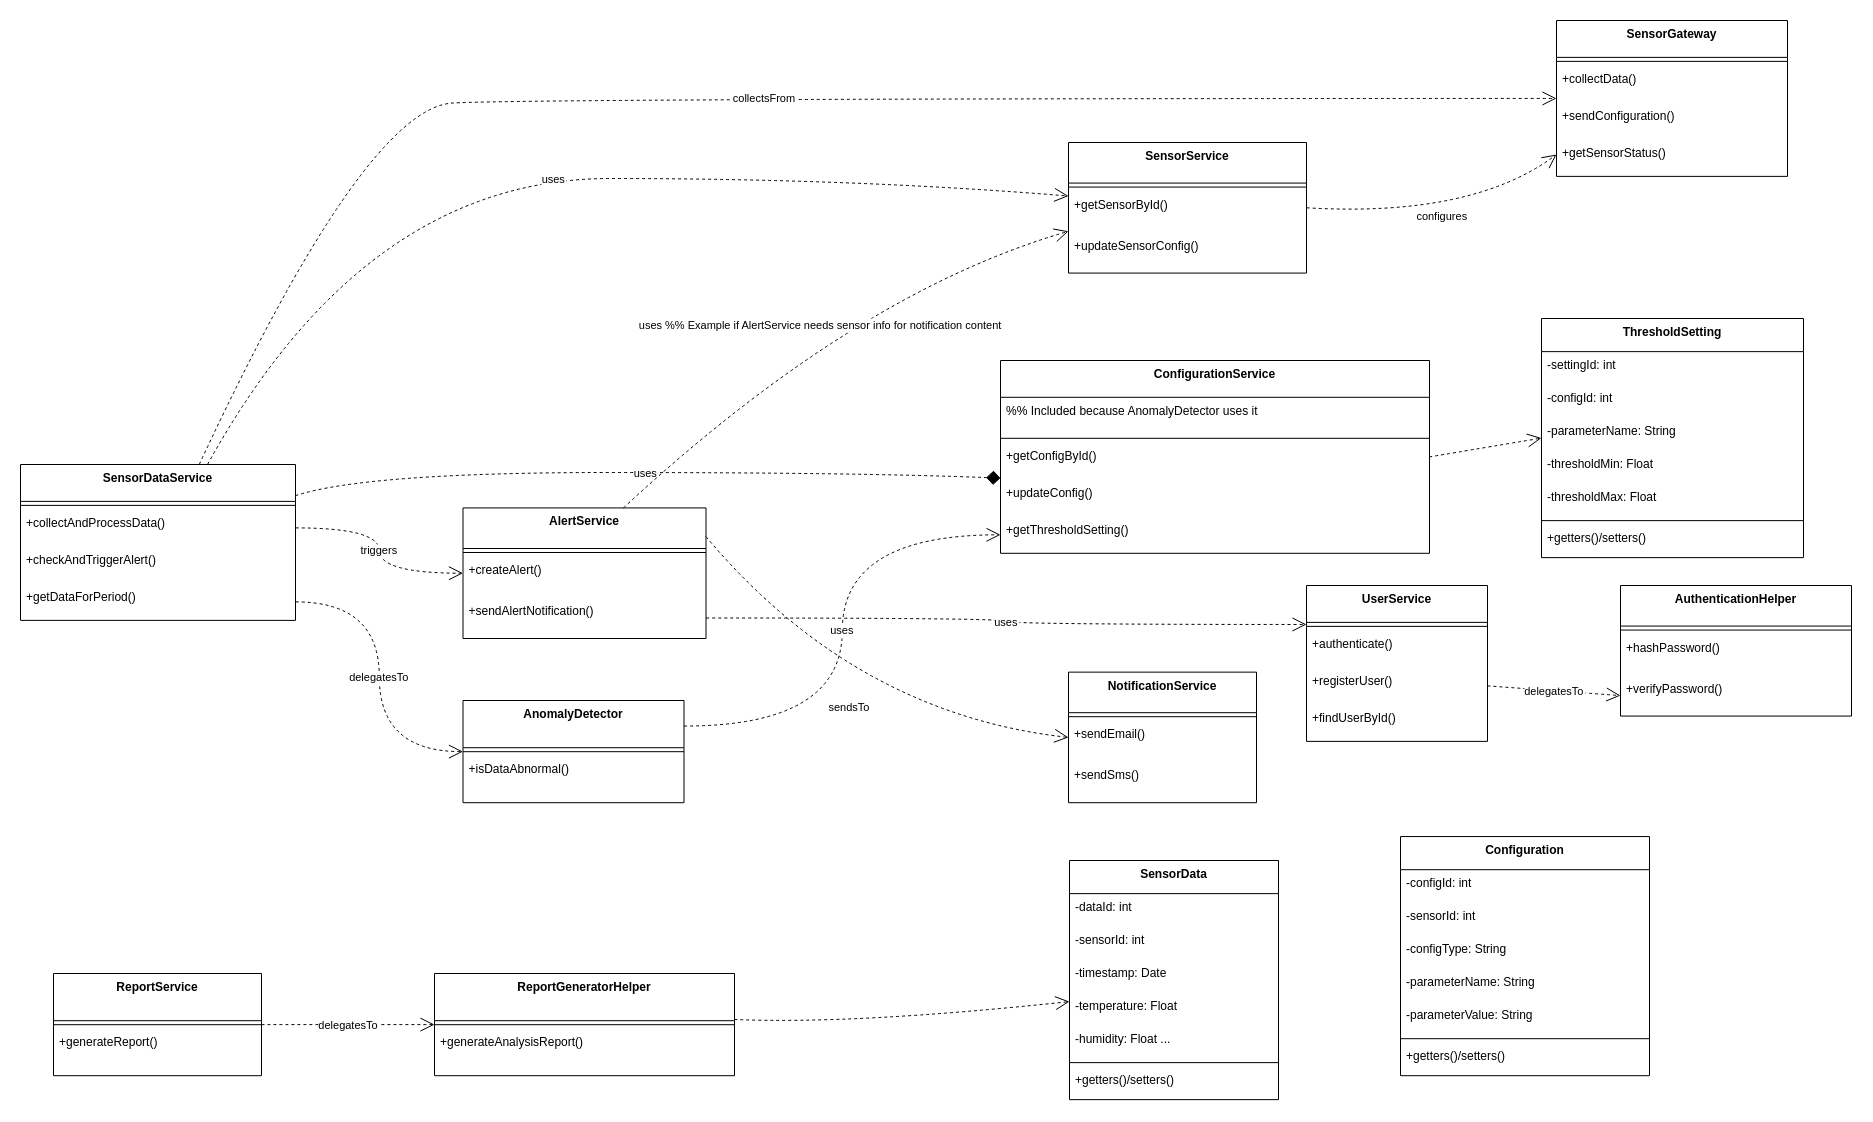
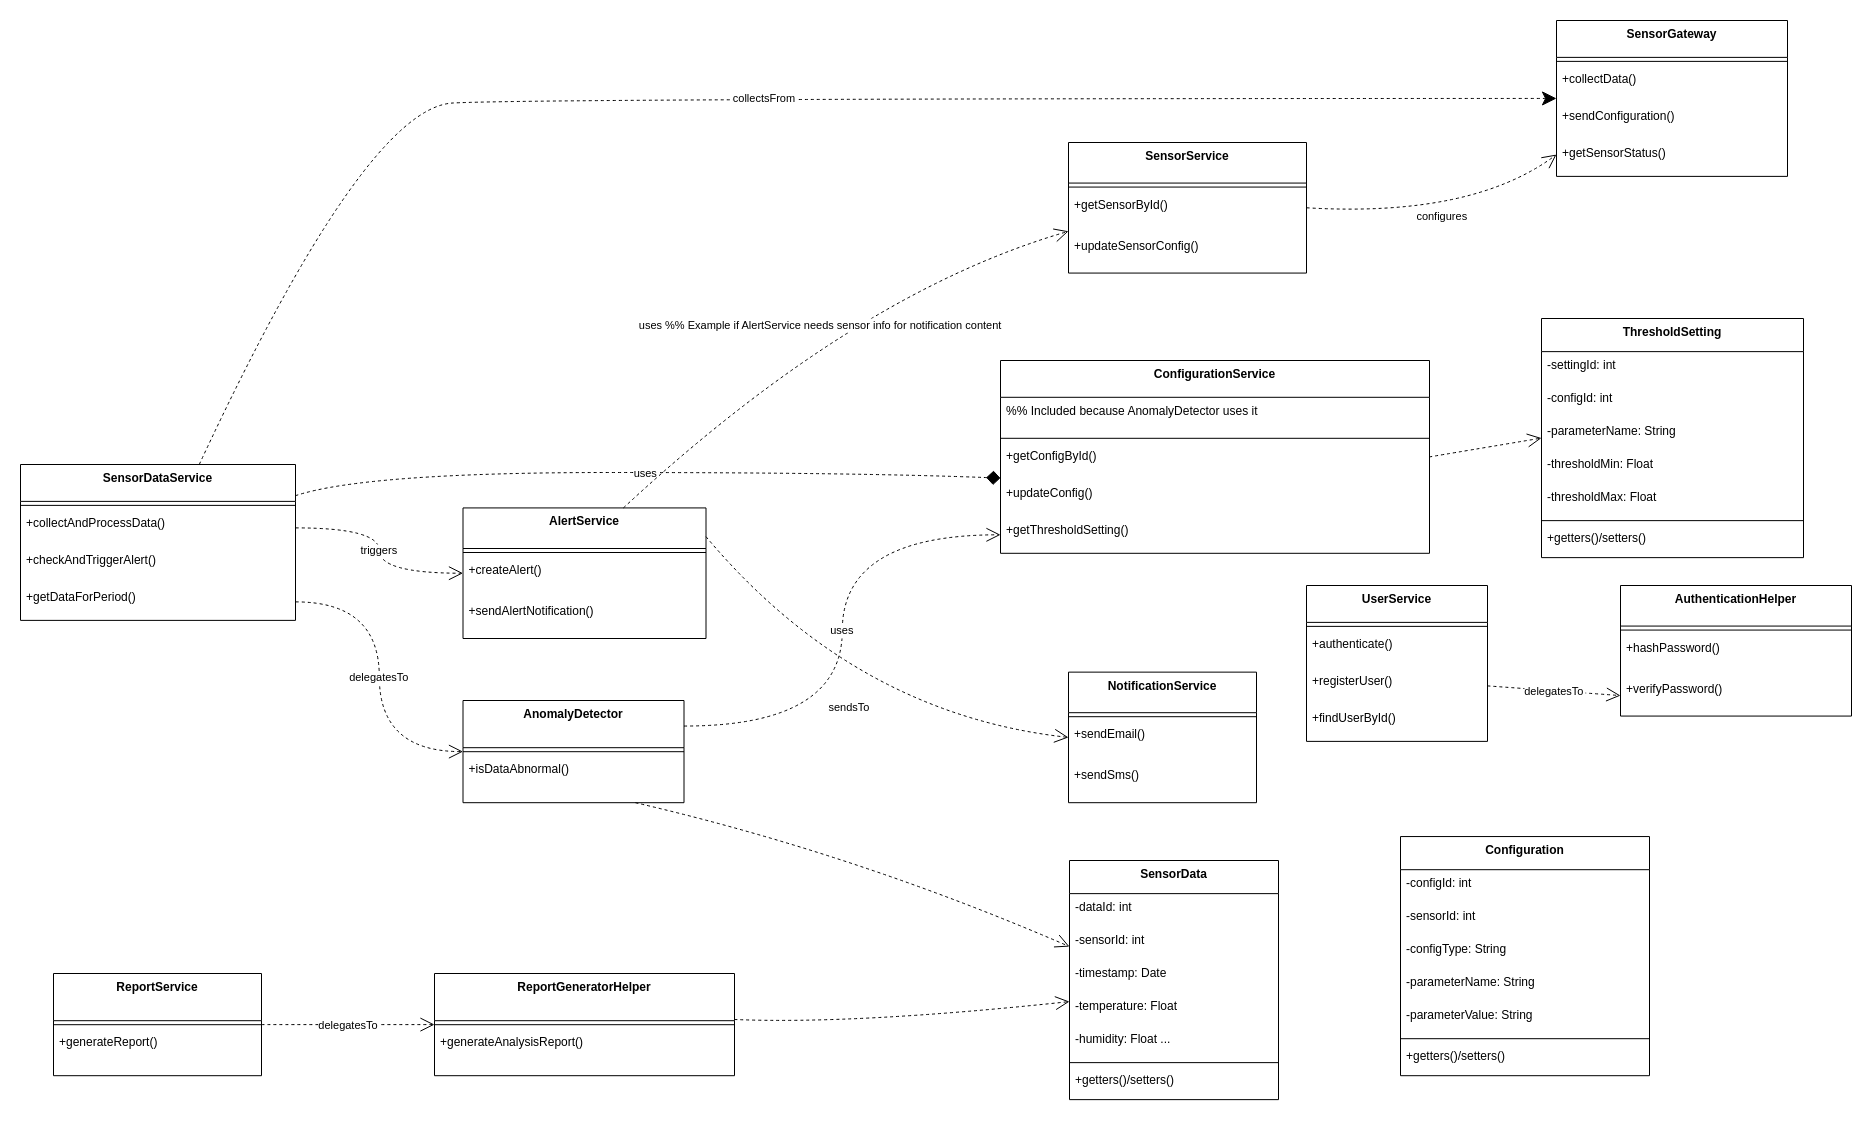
edge "SensorDataService" -> "SensorGateway": arrowhead open -> classic
edge "SensorDataService" -> "SensorService": removed, label "uses"
edge "+sendAlertNotification()" -> "UserService": removed, label "uses"
edge "AnomalyDetector" -> "SensorData": added
